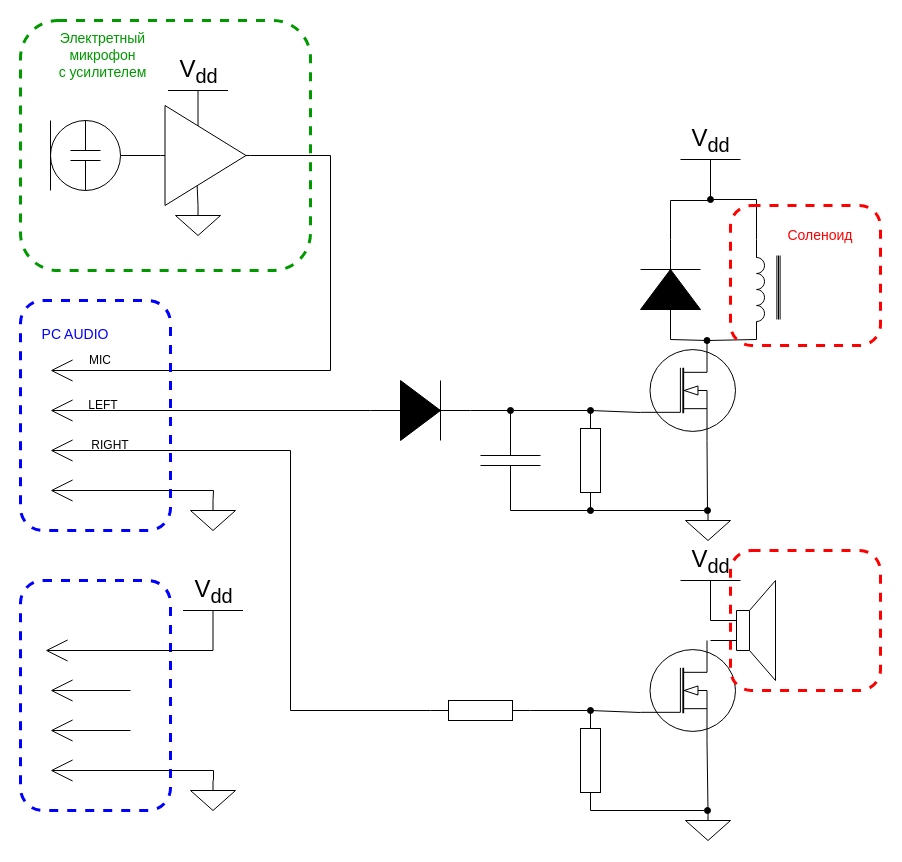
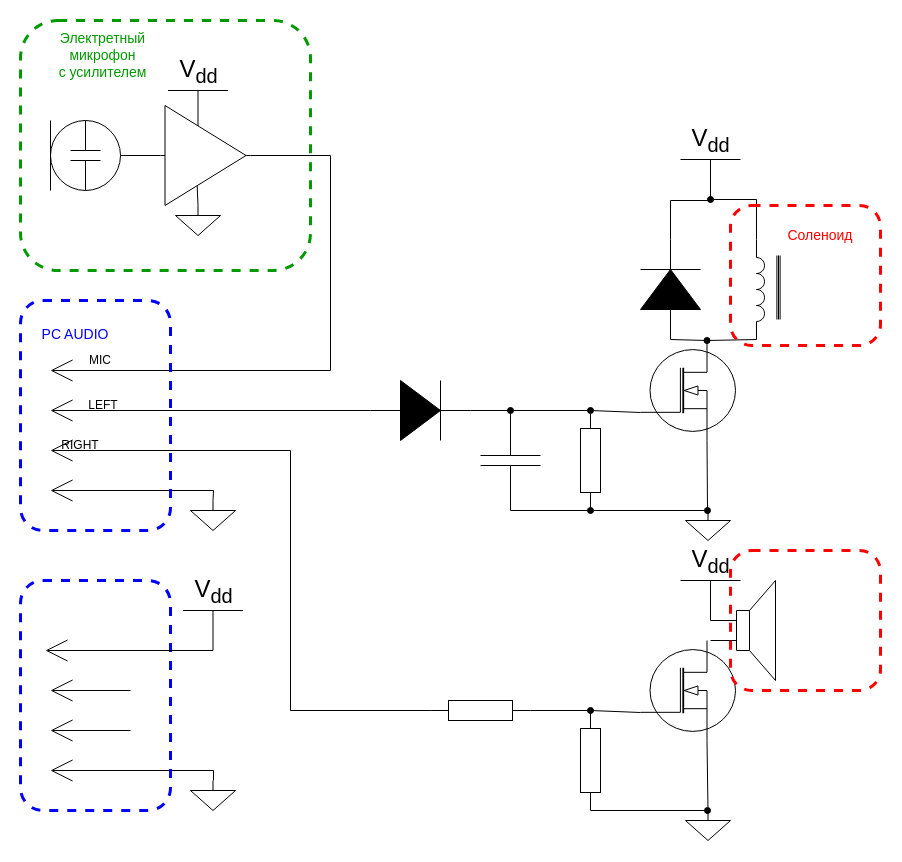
node "RIGHT": moved (111, 446) -> (81, 446)
